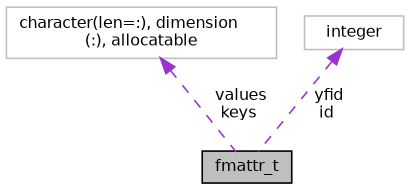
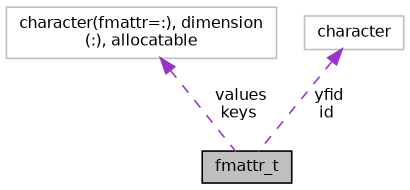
node "character(len=:), dimension (:), allocatable": label "character(len=:), dimension (:), allocatable" -> "character(fmattr=:), dimension (:), allocatable"
node "integer": label "integer" -> "character"
